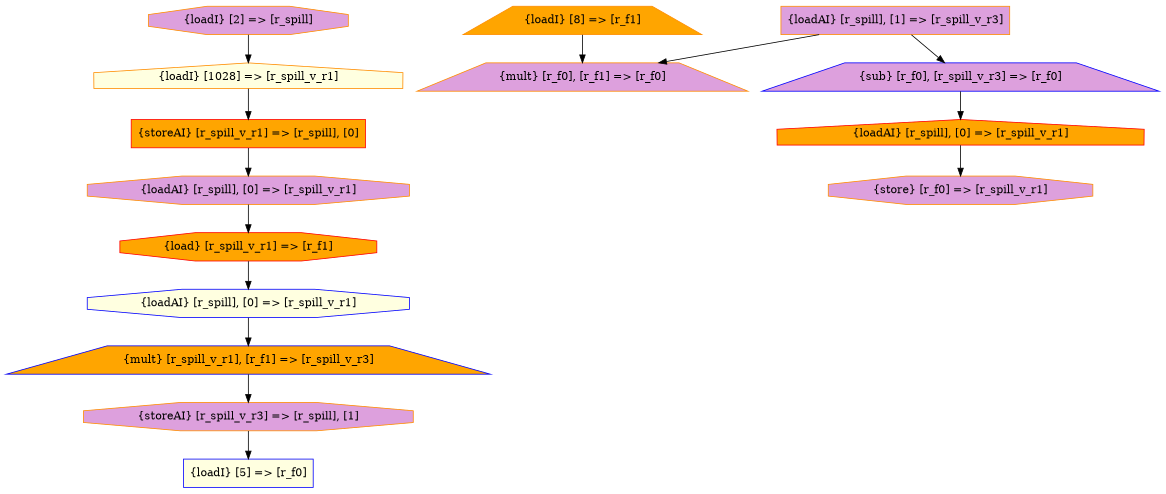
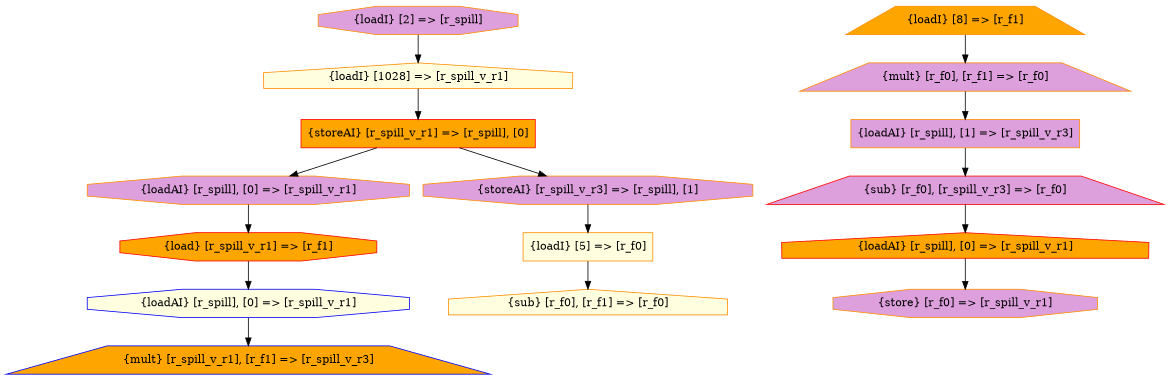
edge "{loadAI} [r_spill], [1] => [r_spill_v_r3]" -> "{mult} [r_f0], [r_f1] => [r_f0]": reversed
node "{sub} [r_f0], [r_spill_v_r3] => [r_f0]": color blue -> red
node "{sub} [r_f0], [r_f1] => [r_f0]": added
edge "{mult} [r_spill_v_r1], [r_f1] => [r_spill_v_r3]" -> "{storeAI} [r_spill_v_r3] => [r_spill], [1]": now "{storeAI} [r_spill_v_r1] => [r_spill], [0]" -> "{storeAI} [r_spill_v_r3] => [r_spill], [1]"
node "{loadI} [5] => [r_f0]": color blue -> darkorange
